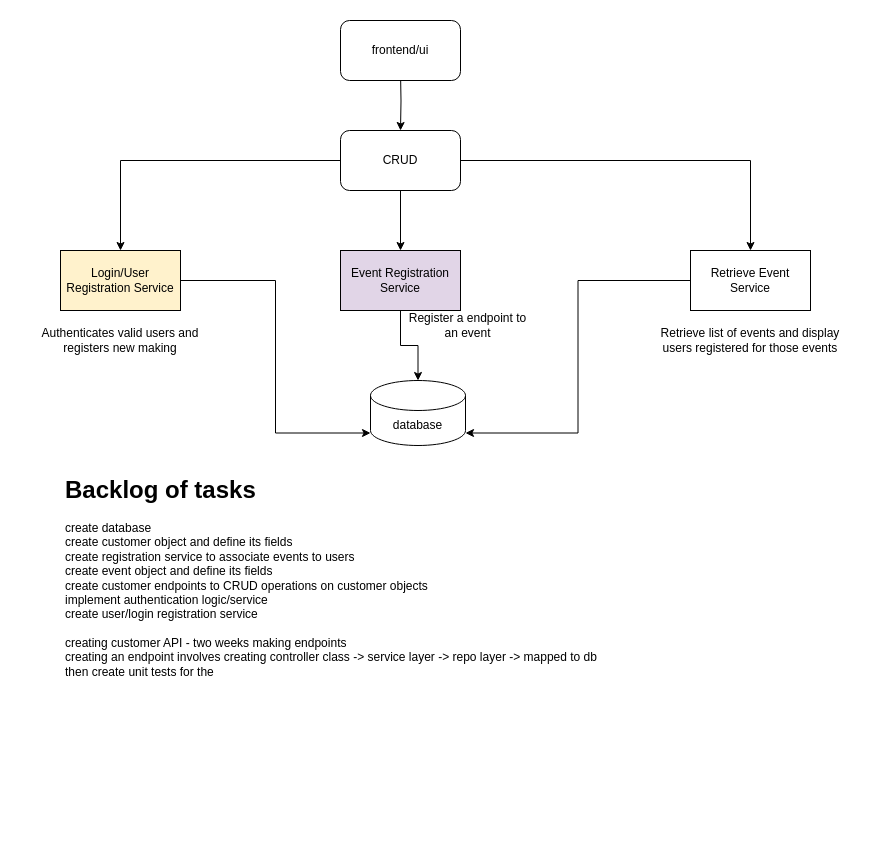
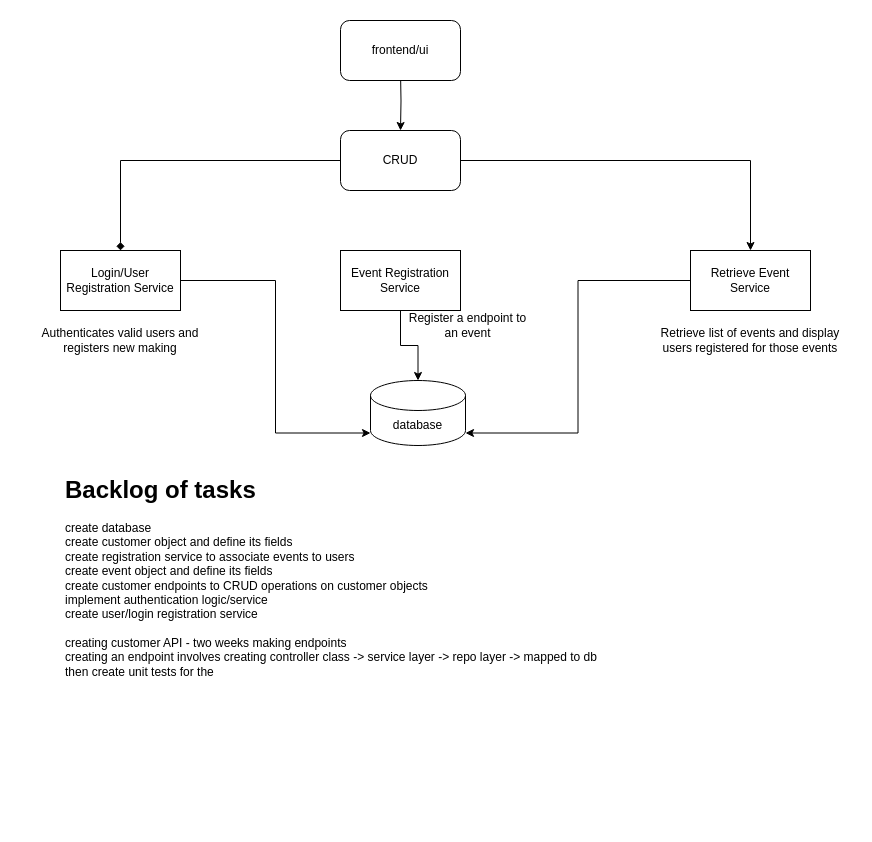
edge "CRUD" -> "Event Registration Service": removed
edge "CRUD" -> "Login/User Registration Service": arrowhead classic -> diamond
node "Login/User Registration Service": fillcolor #fff2cc -> #ffffff
node "Event Registration Service": fillcolor #e1d5e7 -> #ffffff
